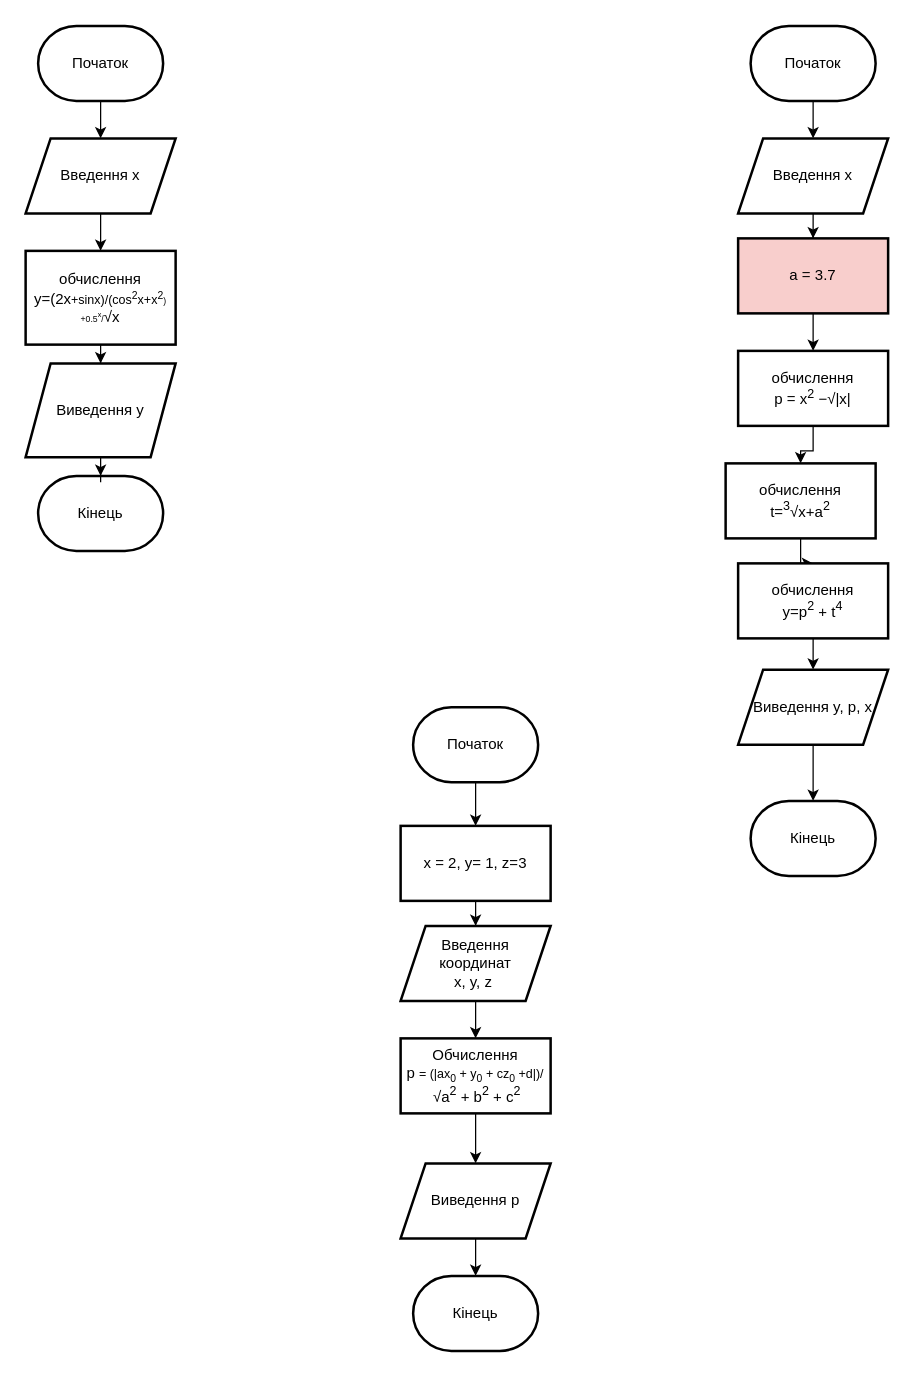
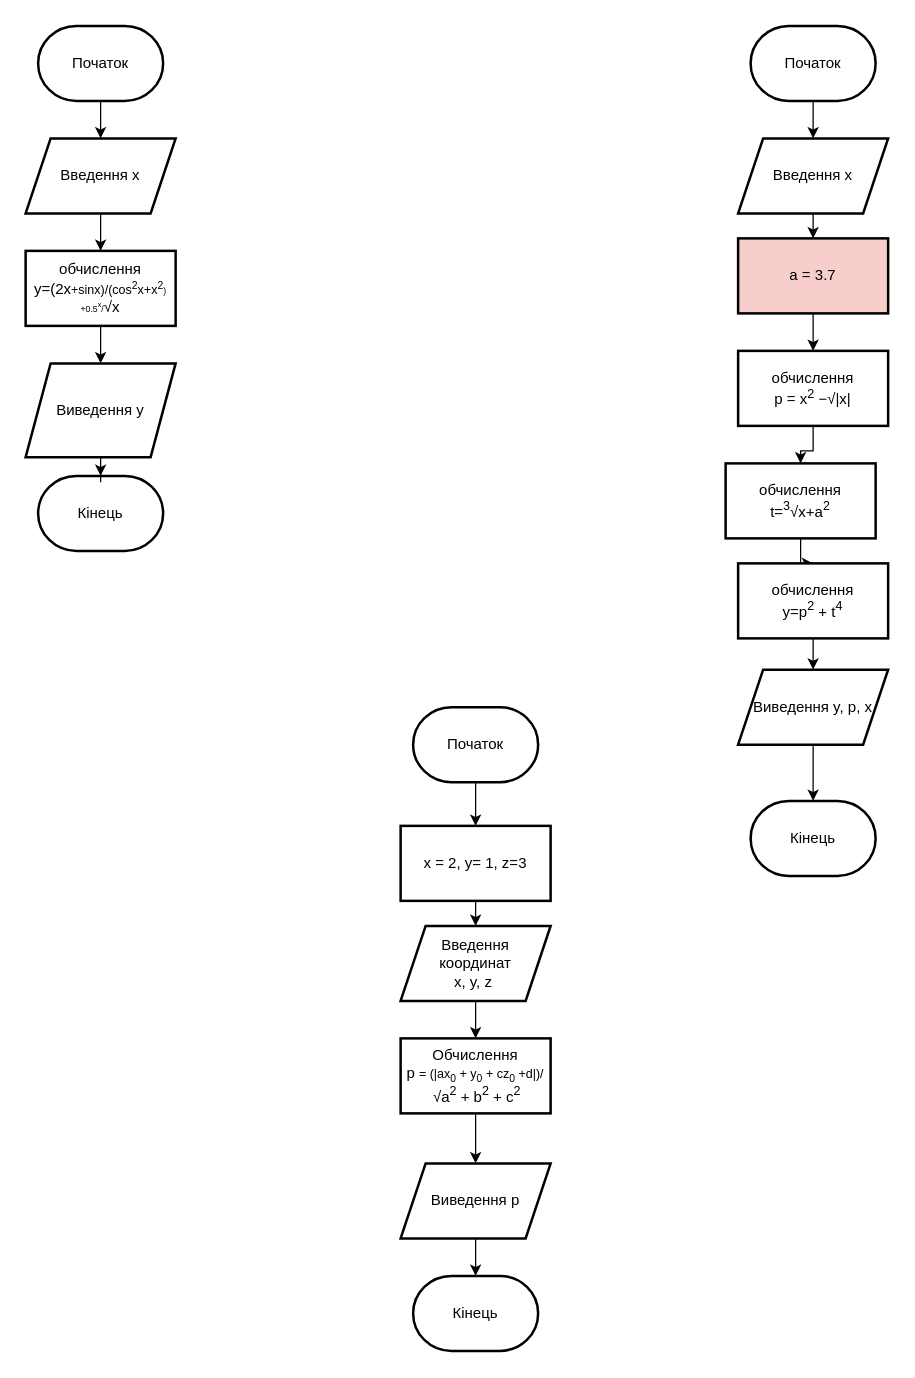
node "обчислення y=(2x+sinx)/(cos2x+x2) +0.5x/√x": size 150x94 -> 150x75
